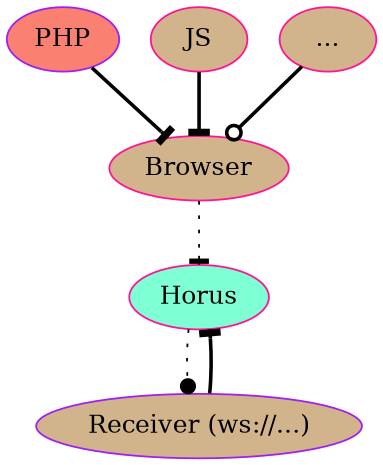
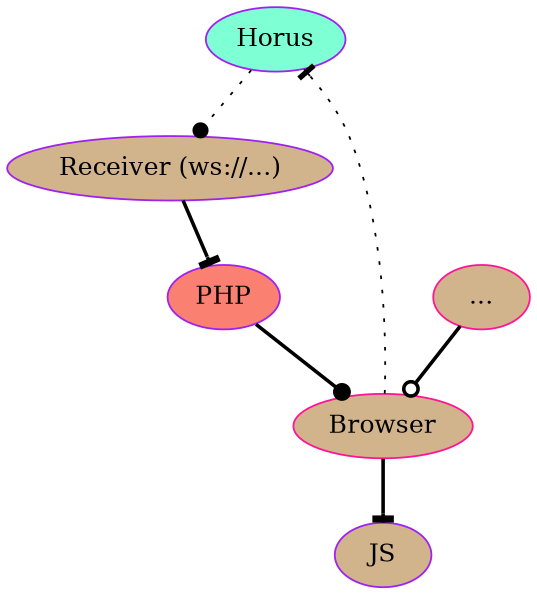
node "JS": color deeppink -> purple
edge "PHP" -> "Browser": arrowhead tee -> dot
edge "JS" -> "Browser": reversed
node "Horus": color deeppink -> purple
edge "Receiver (ws://...)" -> "Horus": now "Receiver (ws://...)" -> "PHP"
